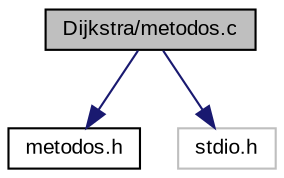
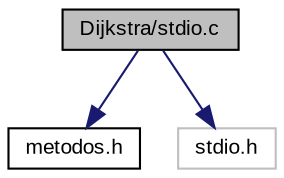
node "Dijkstra/metodos.c": label "Dijkstra/metodos.c" -> "Dijkstra/stdio.c"
